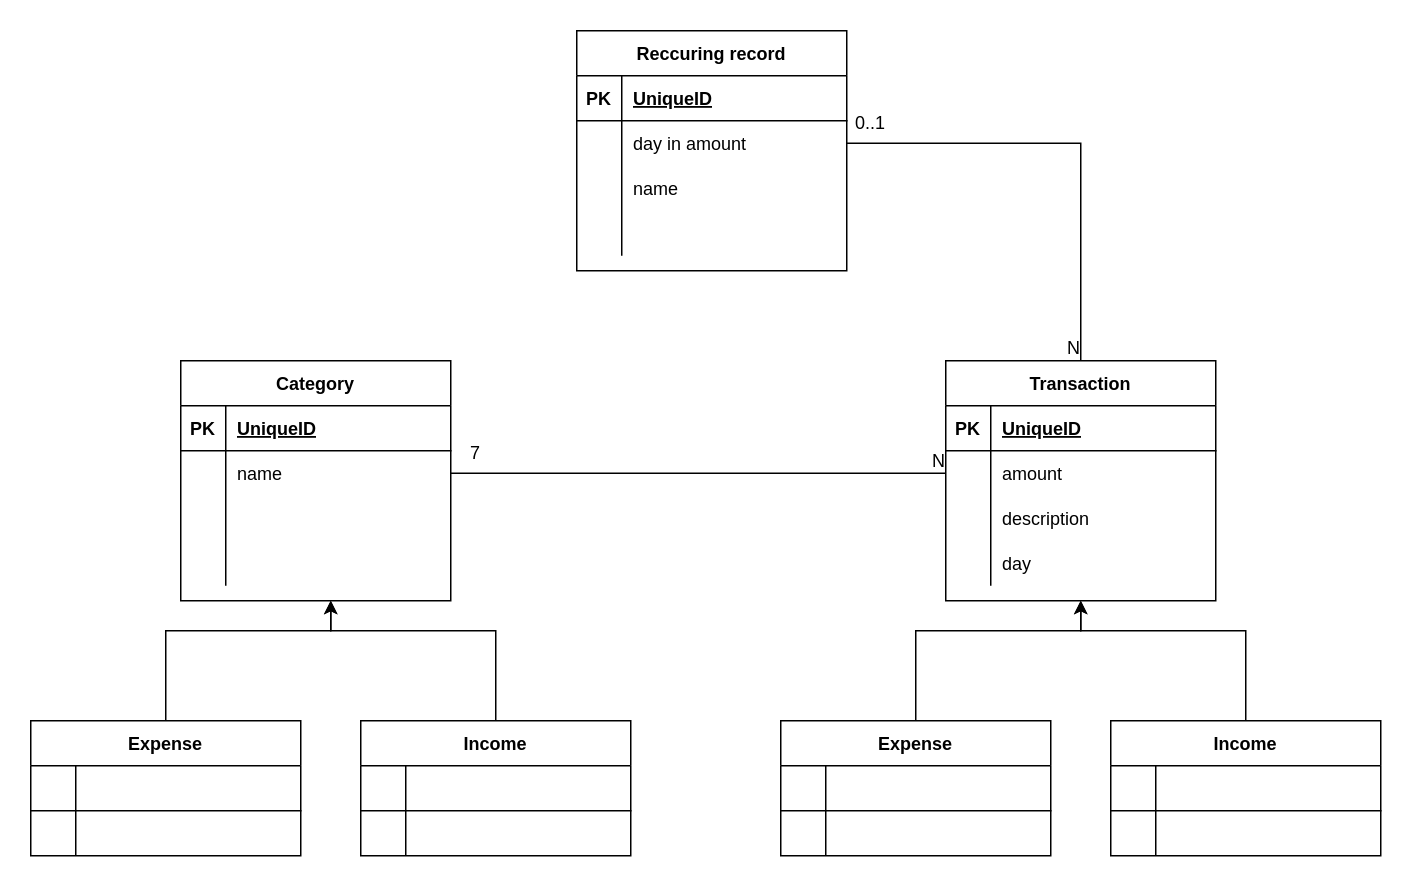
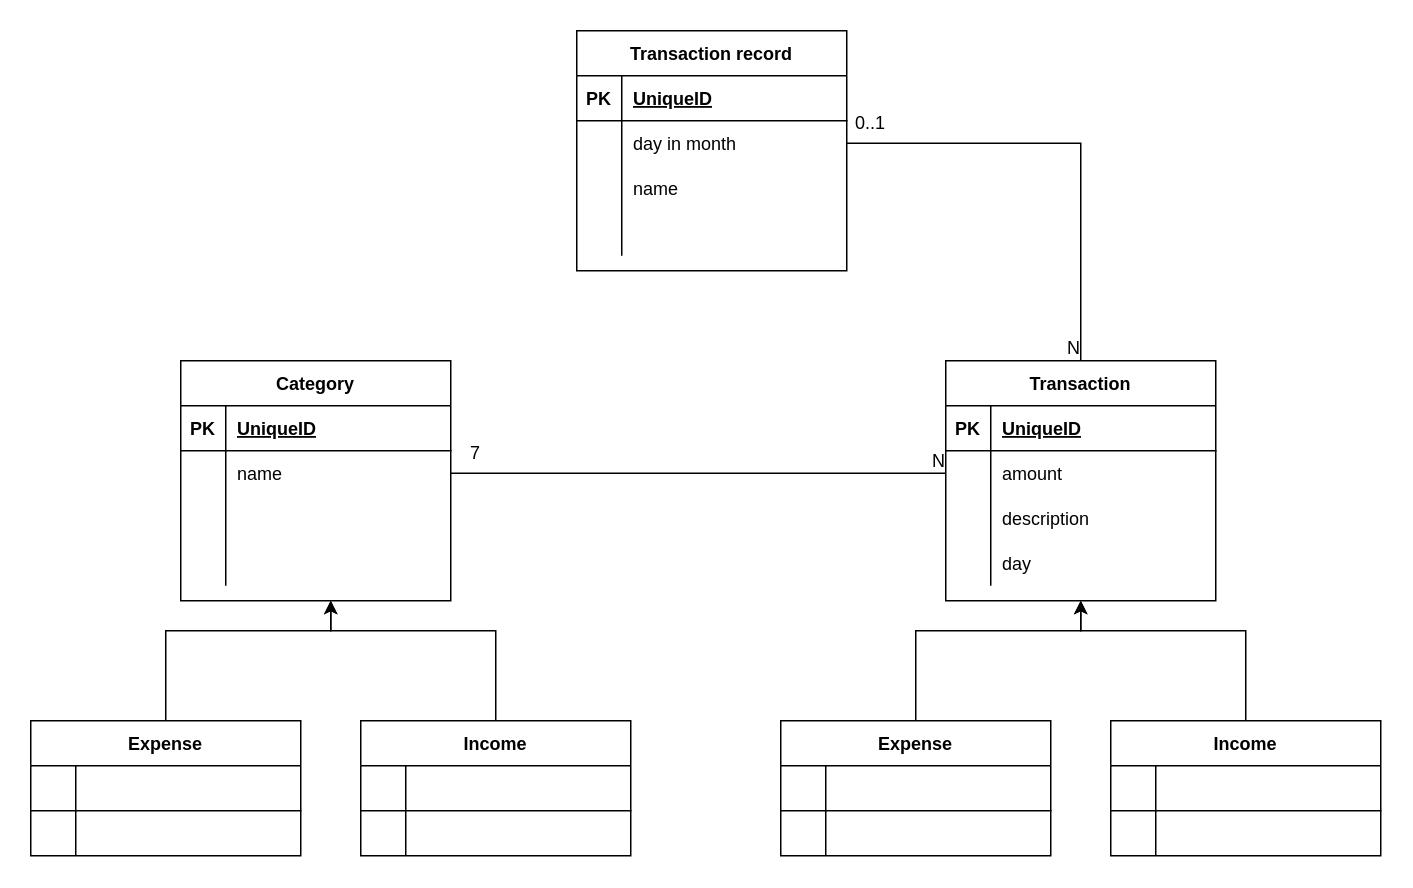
node "Reccuring record": label "Reccuring record" -> "Transaction record"
node "day in amount": label "day in amount" -> "day in month"
